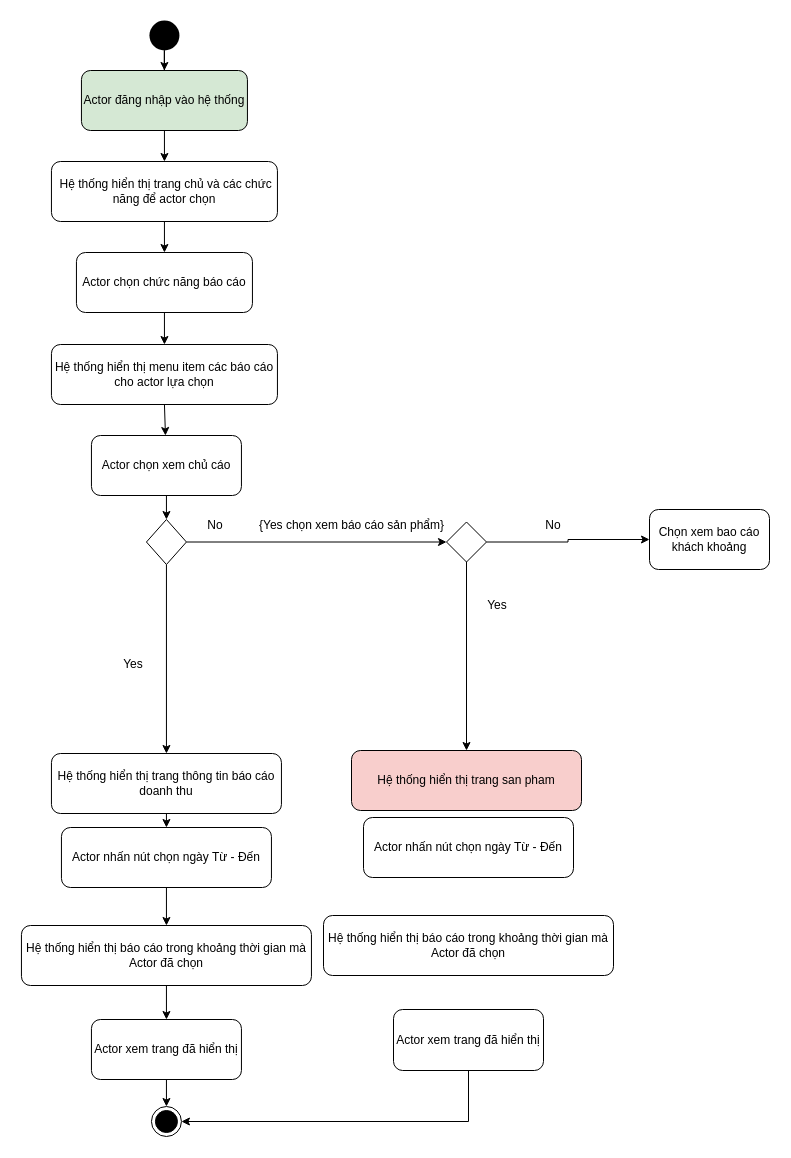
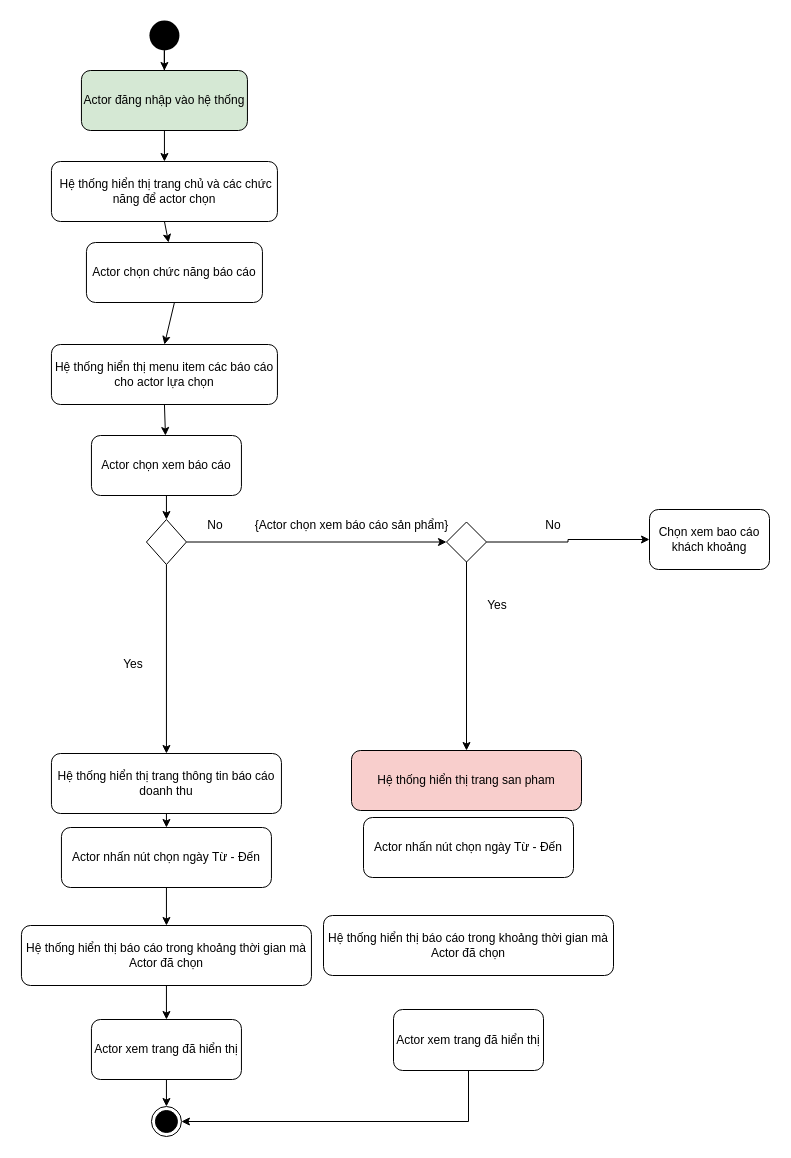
node "Actor chọn chức năng báo cáo": moved (164, 283) -> (174, 273)
node "Actor chọn xem chủ cáo": label "Actor chọn xem chủ cáo" -> "Actor chọn xem báo cáo"
node "{Yes chọn xem báo cáo sản phẩm}": label "{Yes chọn xem báo cáo sản phẩm}" -> "{Actor chọn xem báo cáo sản phẩm}"
